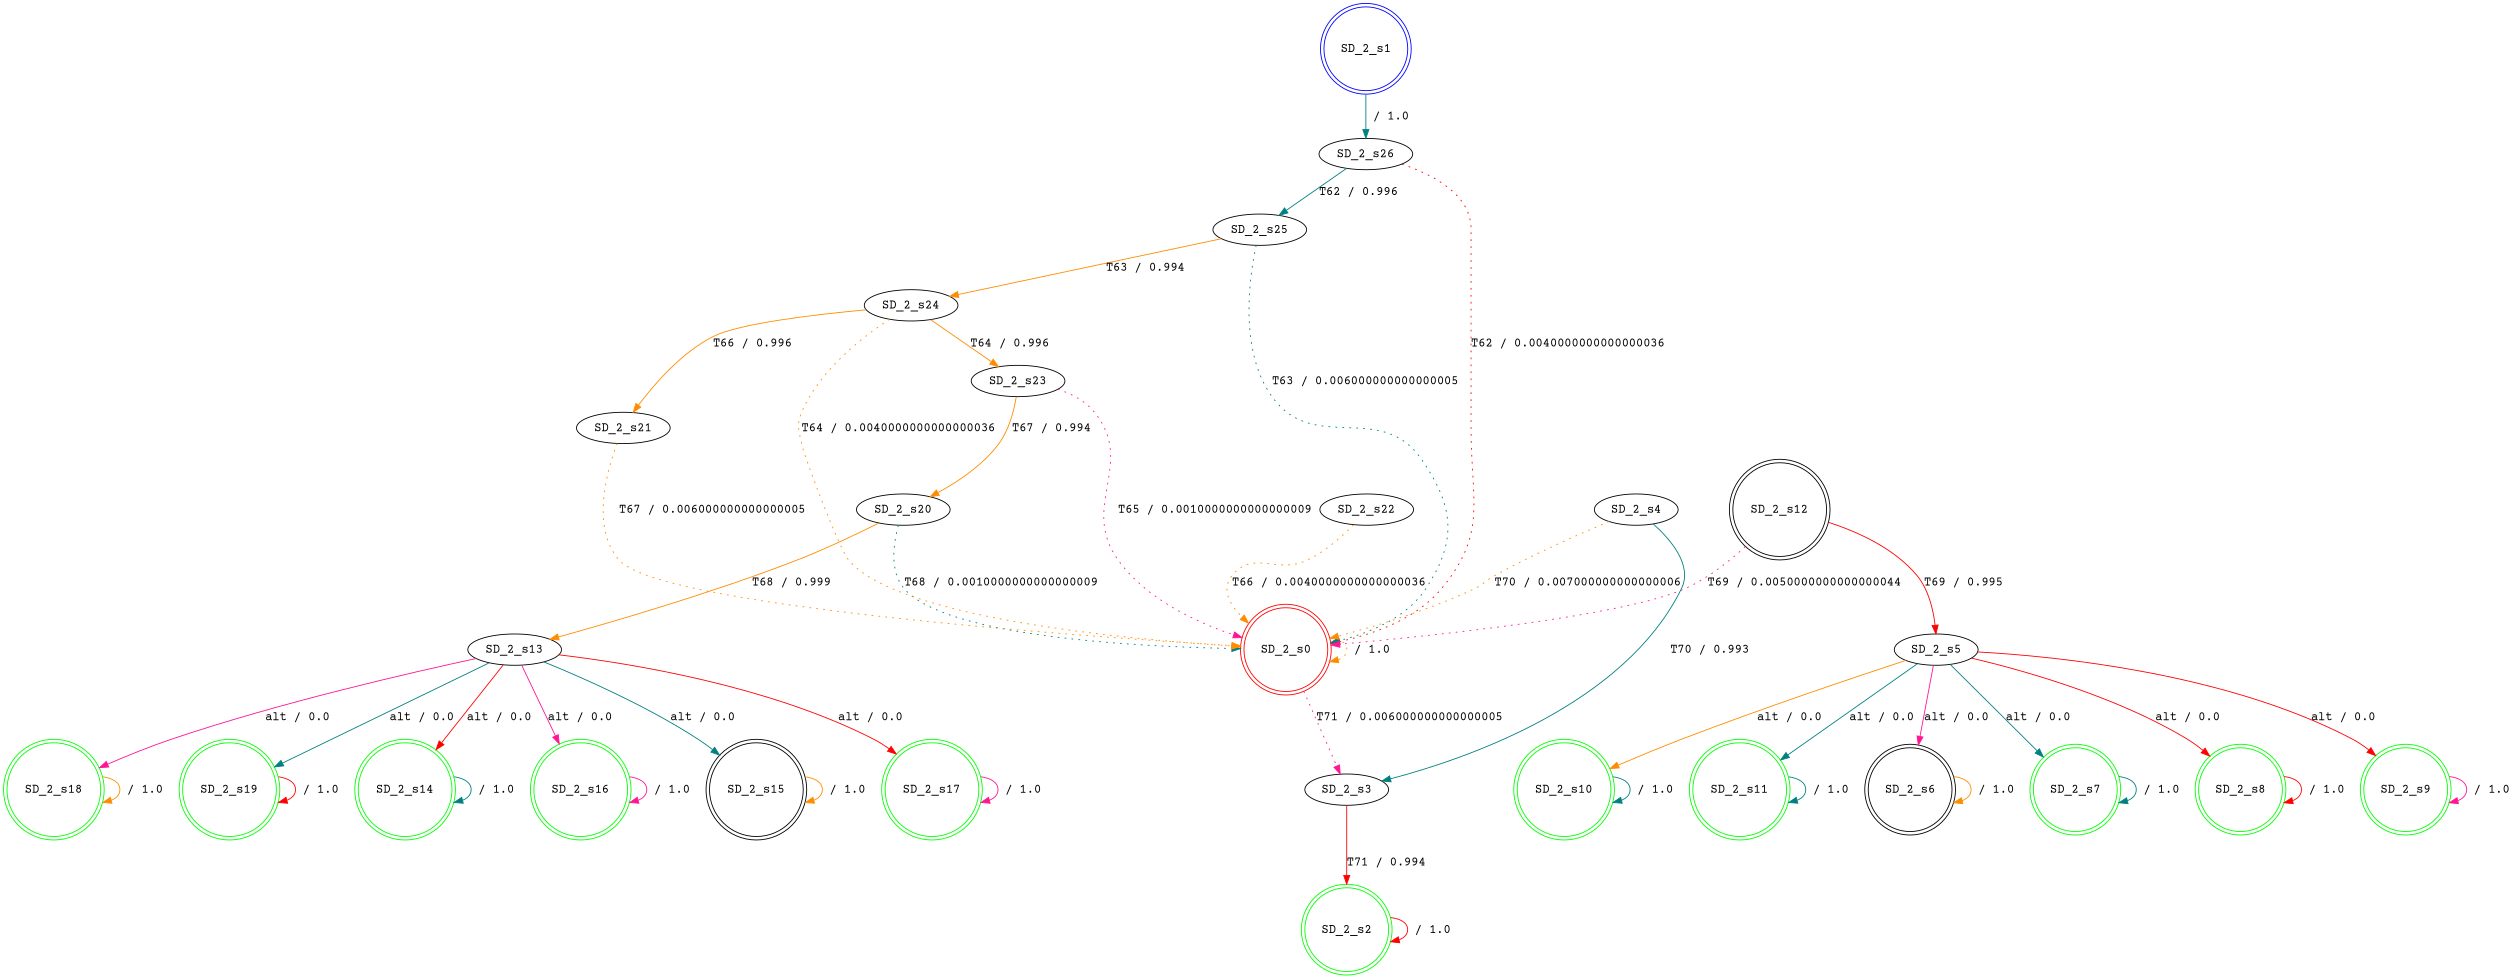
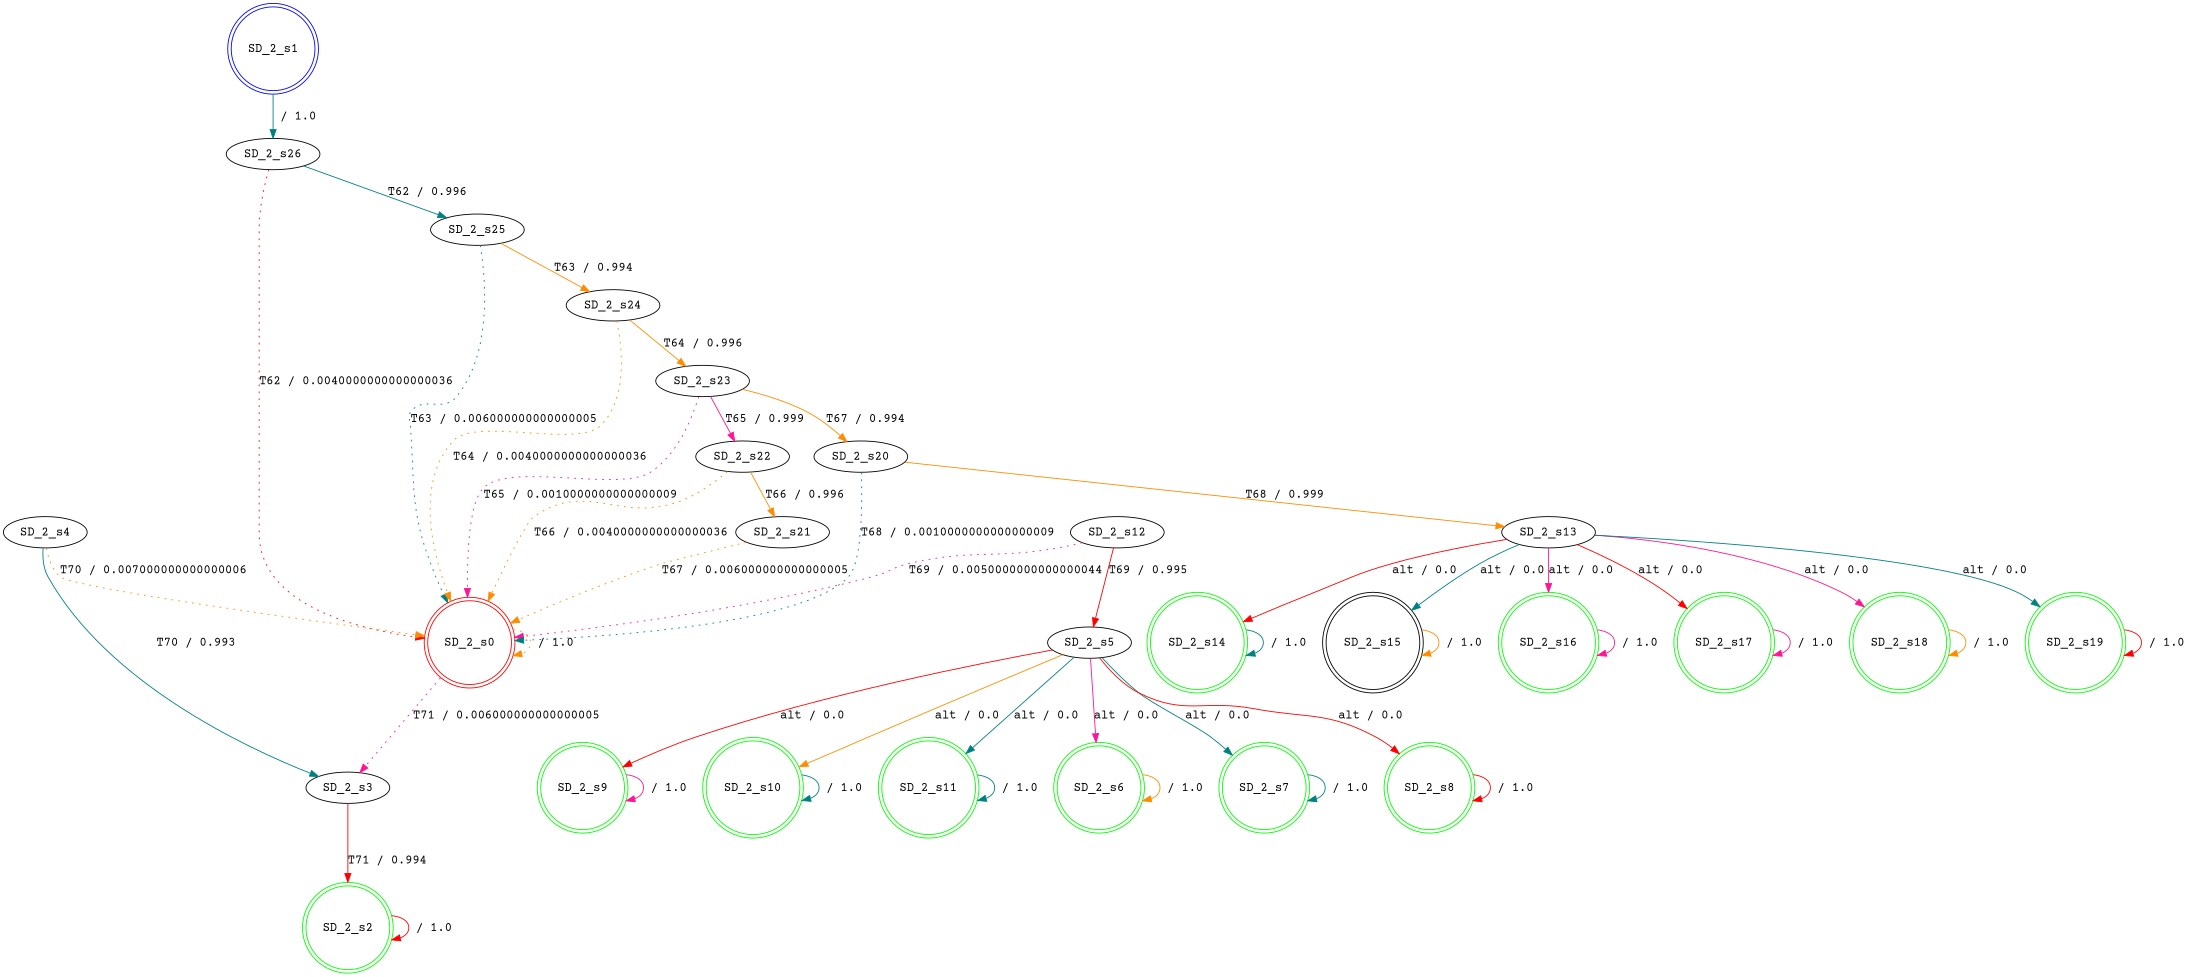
edge "SD_2_s24" -> "SD_2_s21": now "SD_2_s22" -> "SD_2_s21"
edge "SD_2_s23" -> "SD_2_s22": added, label "T65 / 0.999"
node "SD_2_s12": shape doublecircle -> ellipse
node "SD_2_s6": color black -> green
